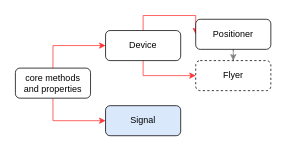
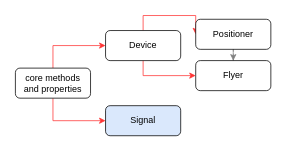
node "Flyer": style dashed -> solid
